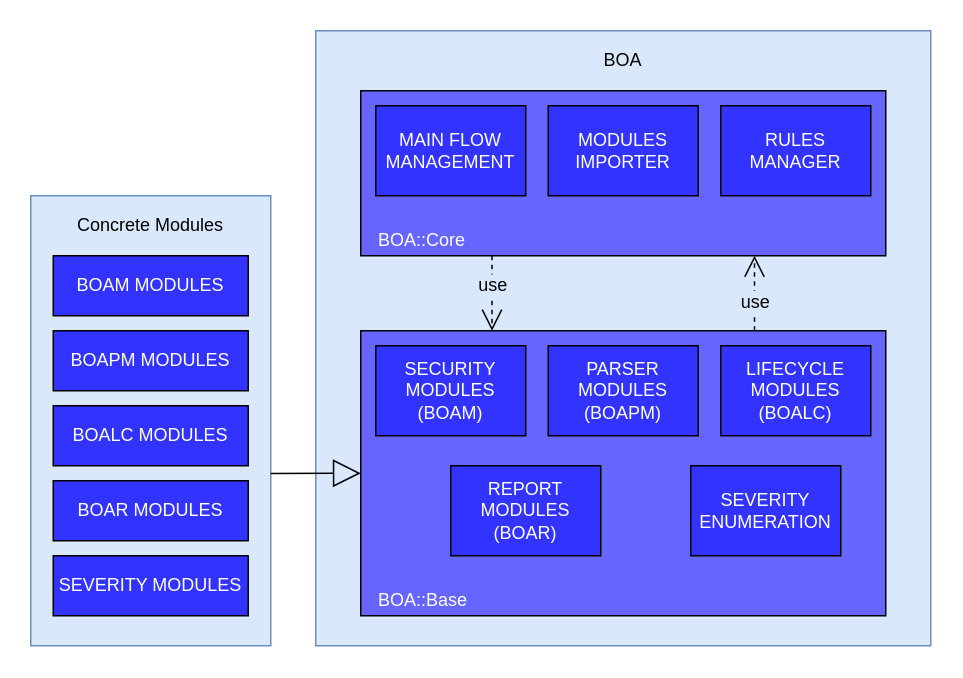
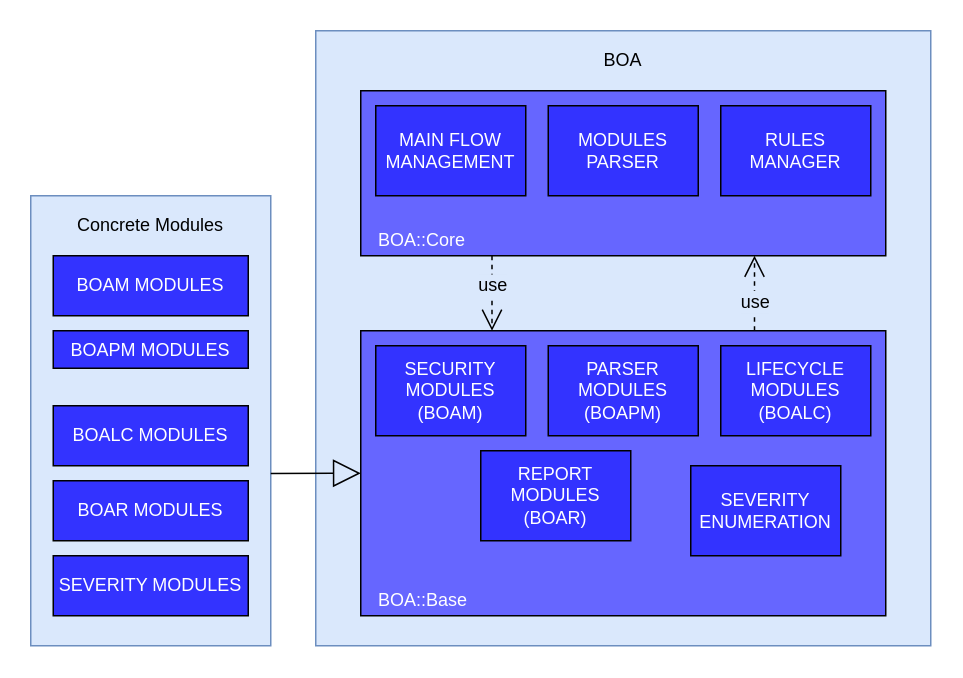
node "MODULES IMPORTER": label "MODULES IMPORTER" -> "MODULES PARSER"
node "BOAPM MODULES": size 195x60 -> 195x38
node "REPORT MODULES (BOAR)": moved (526, 511) -> (556, 496)
